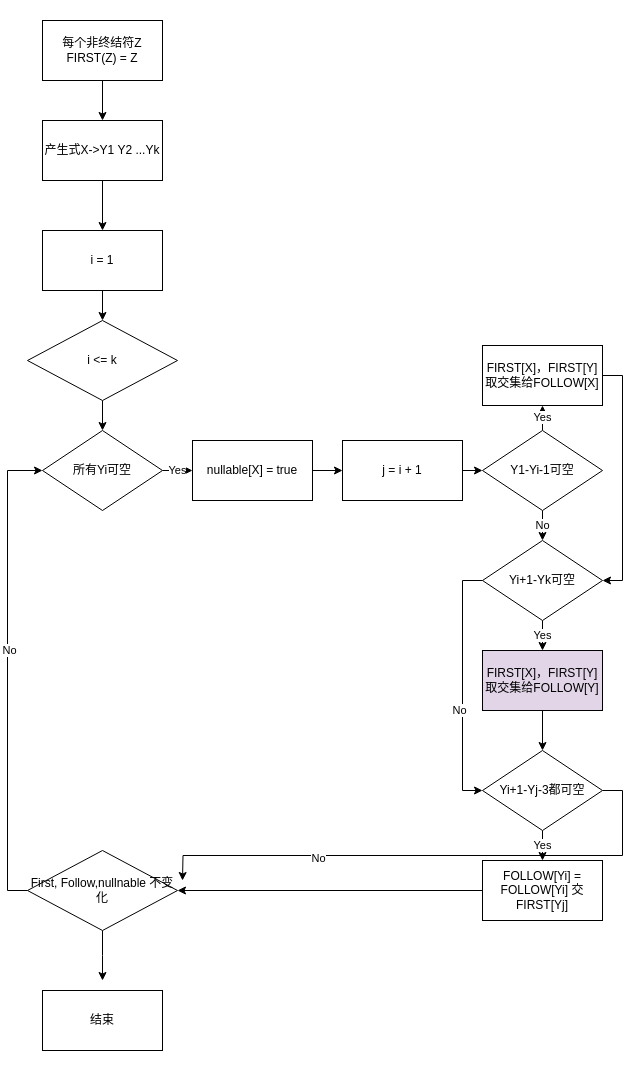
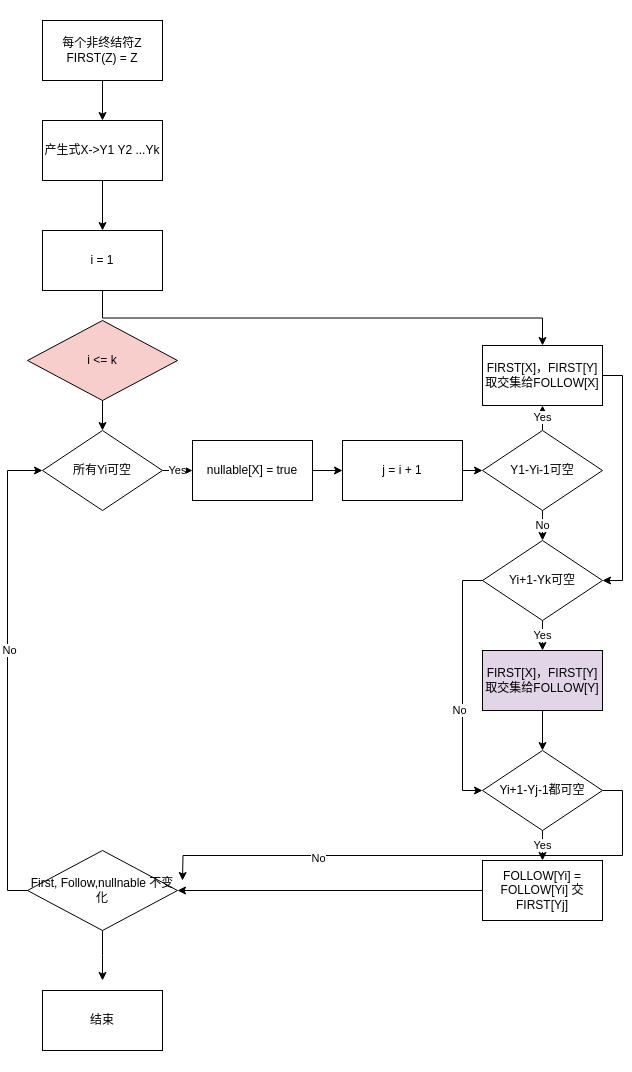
edge "i = 1" -> "i <= k": now "i = 1" -> "FIRST[X]，FIRST[Y]取交集给FOLLOW[X]"
node "i <= k": fillcolor #ffffff -> #f8cecc
node "Yi+1-Yj-3都可空": label "Yi+1-Yj-3都可空" -> "Yi+1-Yj-1都可空"
